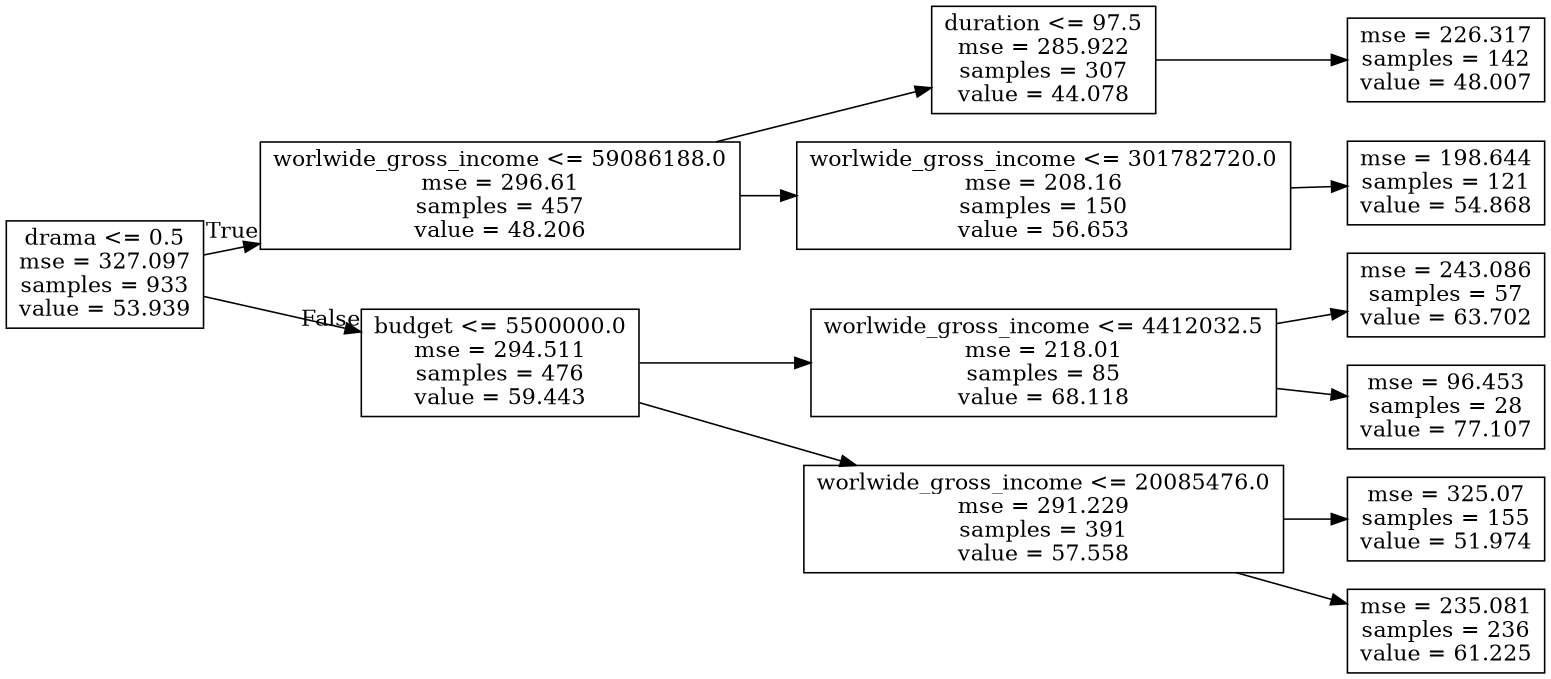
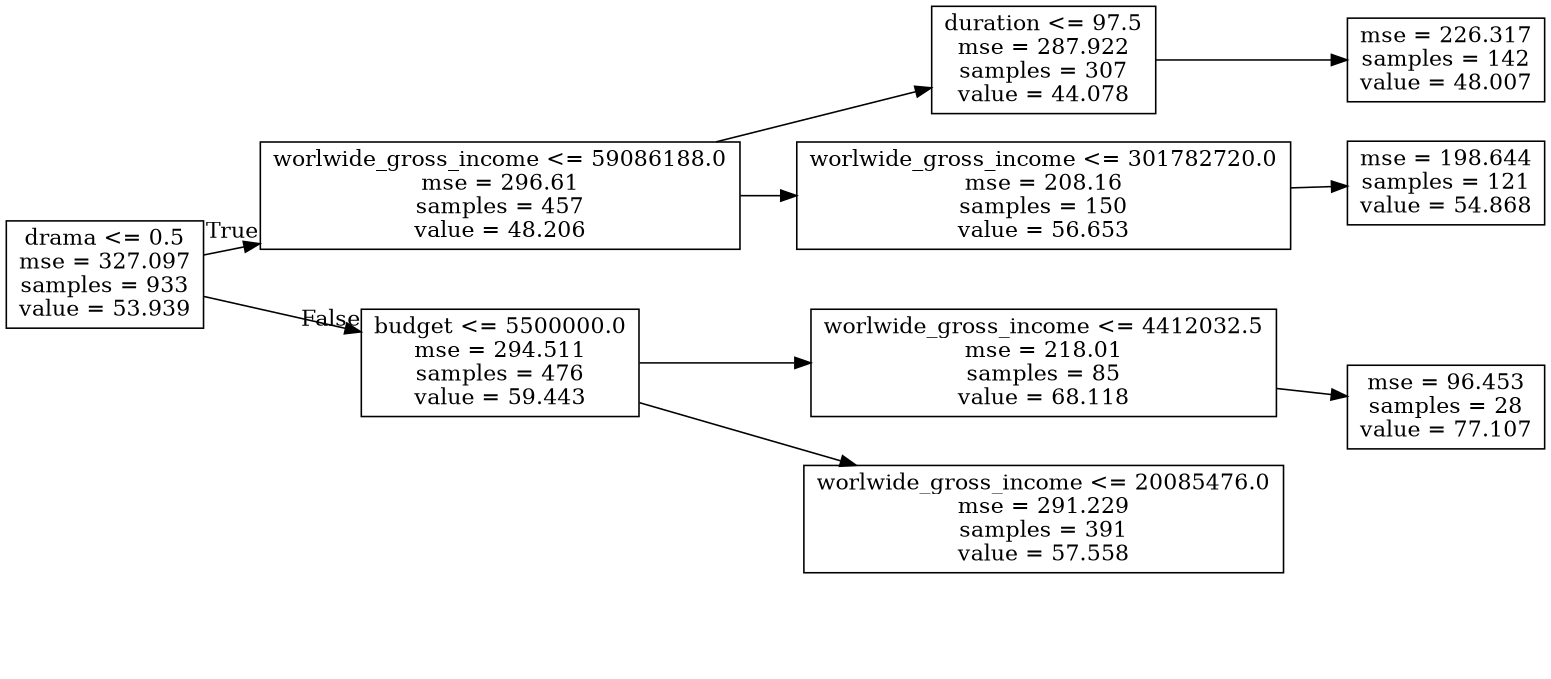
node "duration <= 97.5 mse = 285.922 samples = 307 value = 44.078": label "duration <= 97.5 mse = 285.922 samples = 307 value = 44.078" -> "duration <= 97.5 mse = 287.922 samples = 307 value = 44.078"
node "mse = 243.086 samples = 57 value = 63.702": removed
node "mse = 325.07 samples = 155 value = 51.974": removed
node "mse = 235.081 samples = 236 value = 61.225": removed
